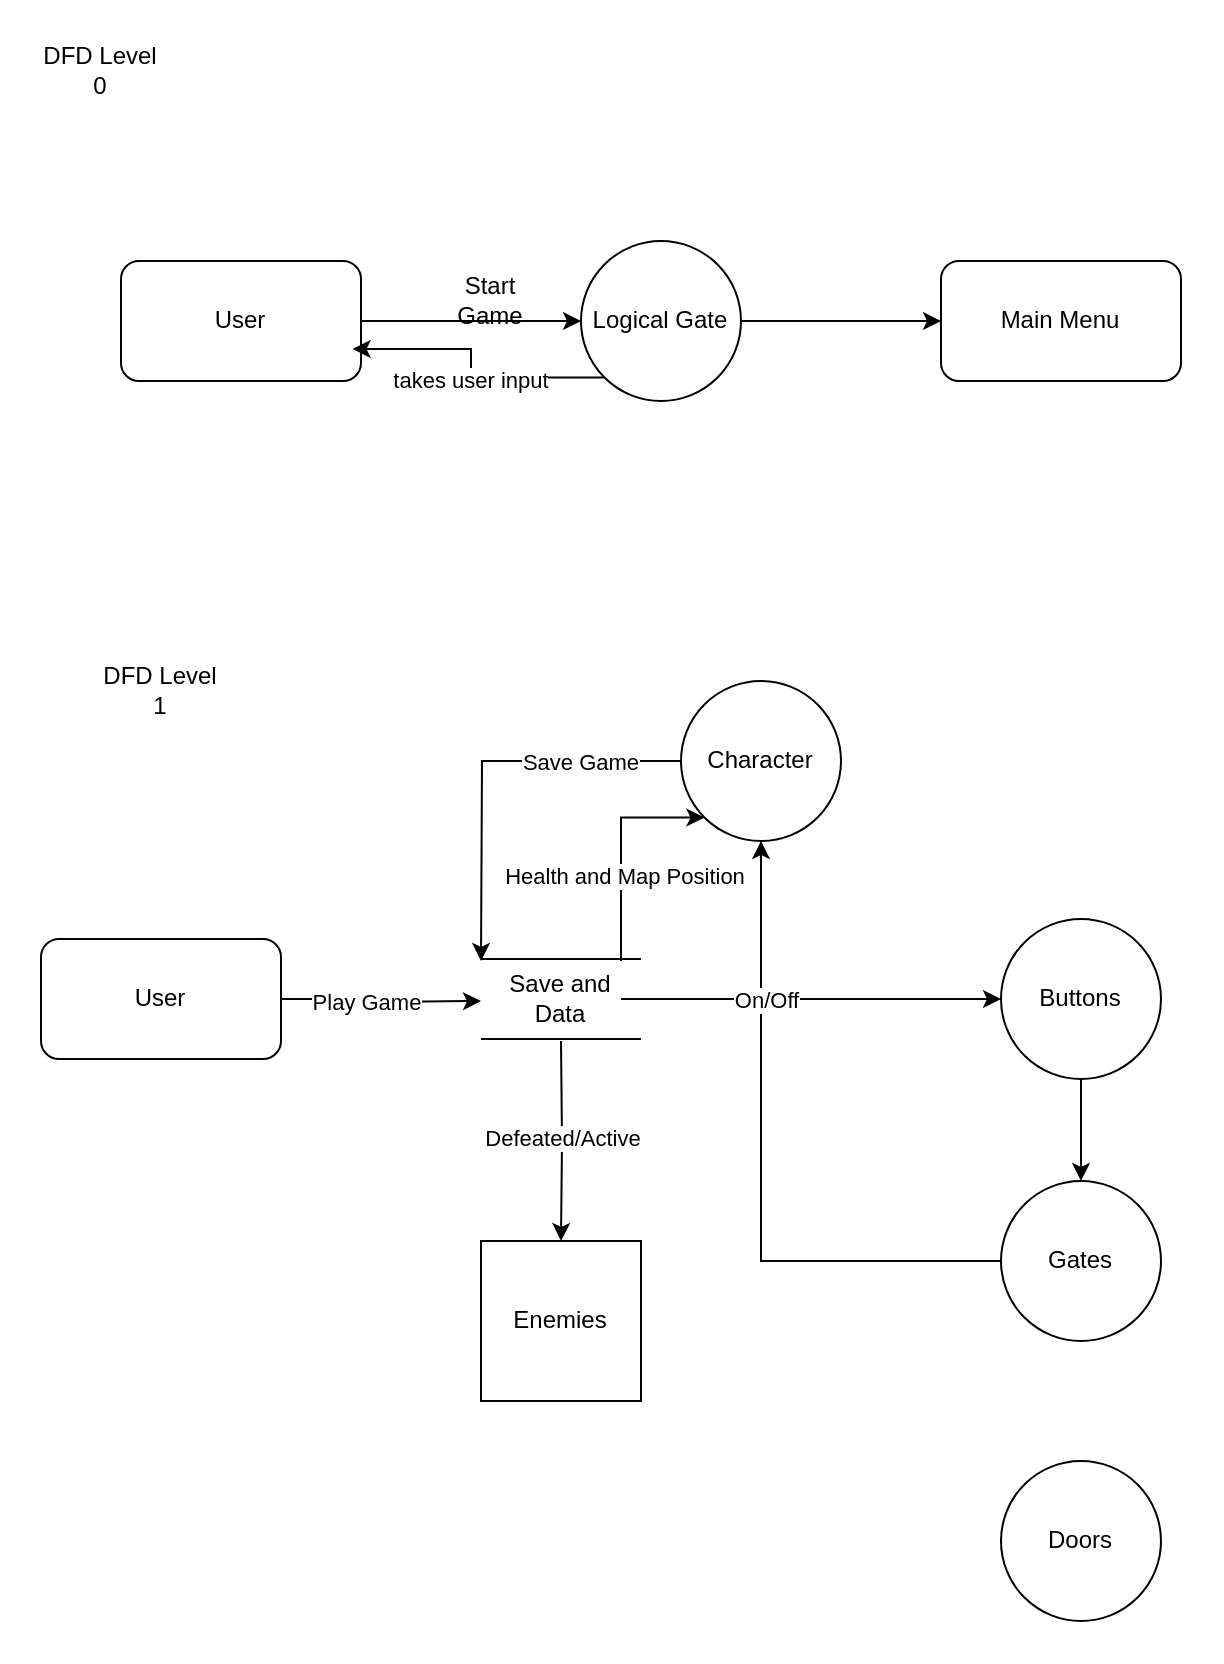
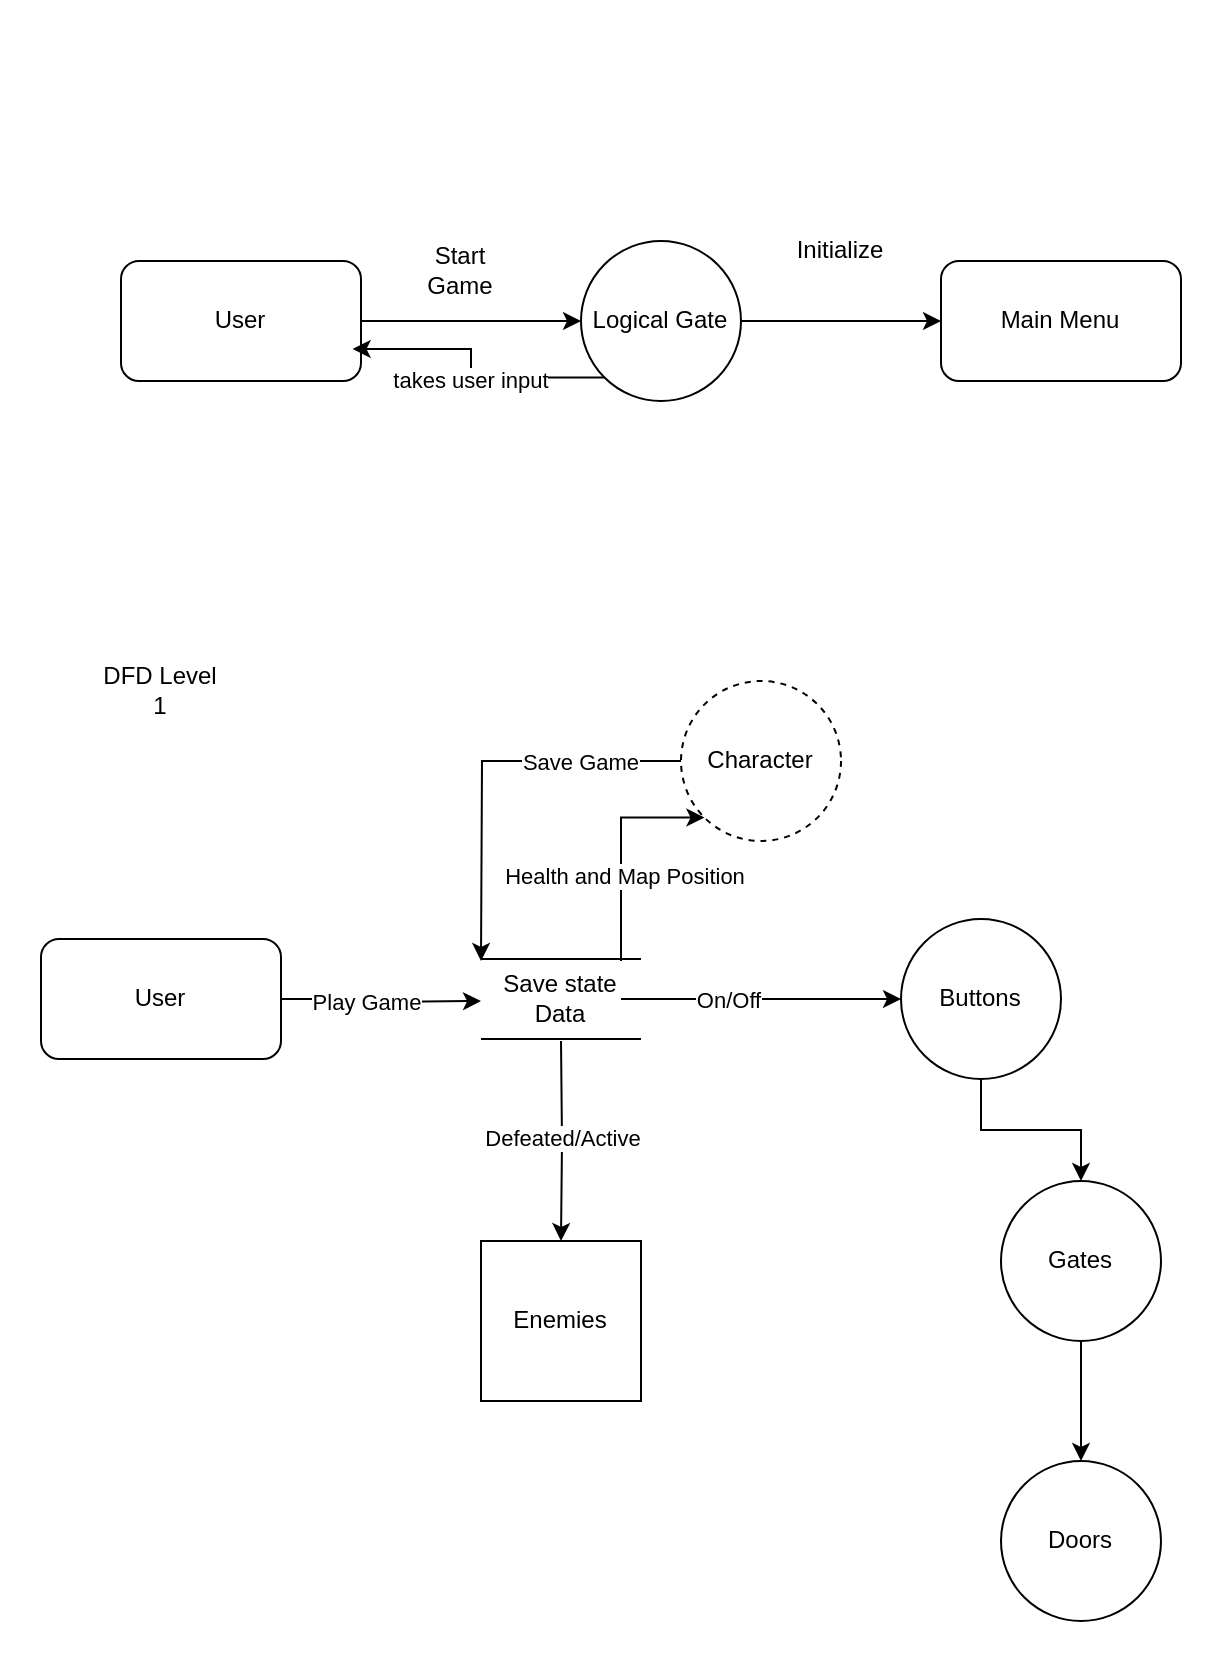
node "DFD Level 0": removed
node "Initialize": added
node "Start Game": moved (491, 301) -> (461, 271)
node "Character": style solid -> dashed
node "Save and Data": label "Save and Data" -> "Save state Data"
node "Buttons": moved (1081, 999) -> (981, 999)
edge "Gates" -> "Character": now "Gates" -> "Doors"
